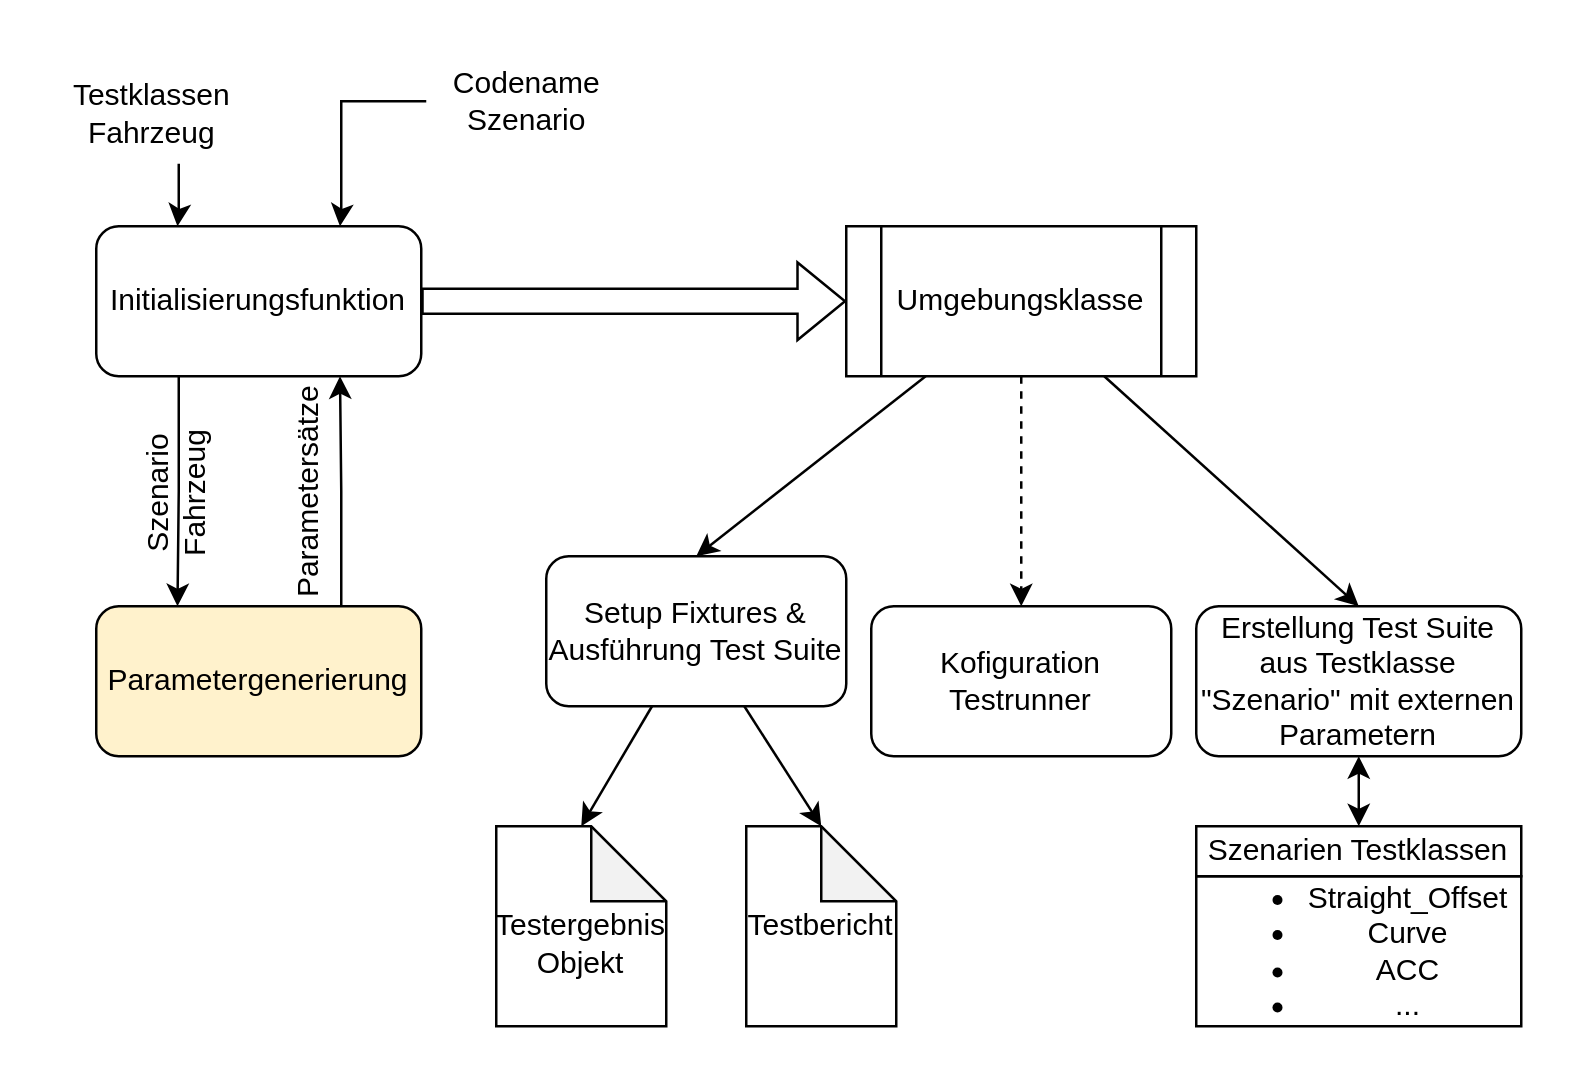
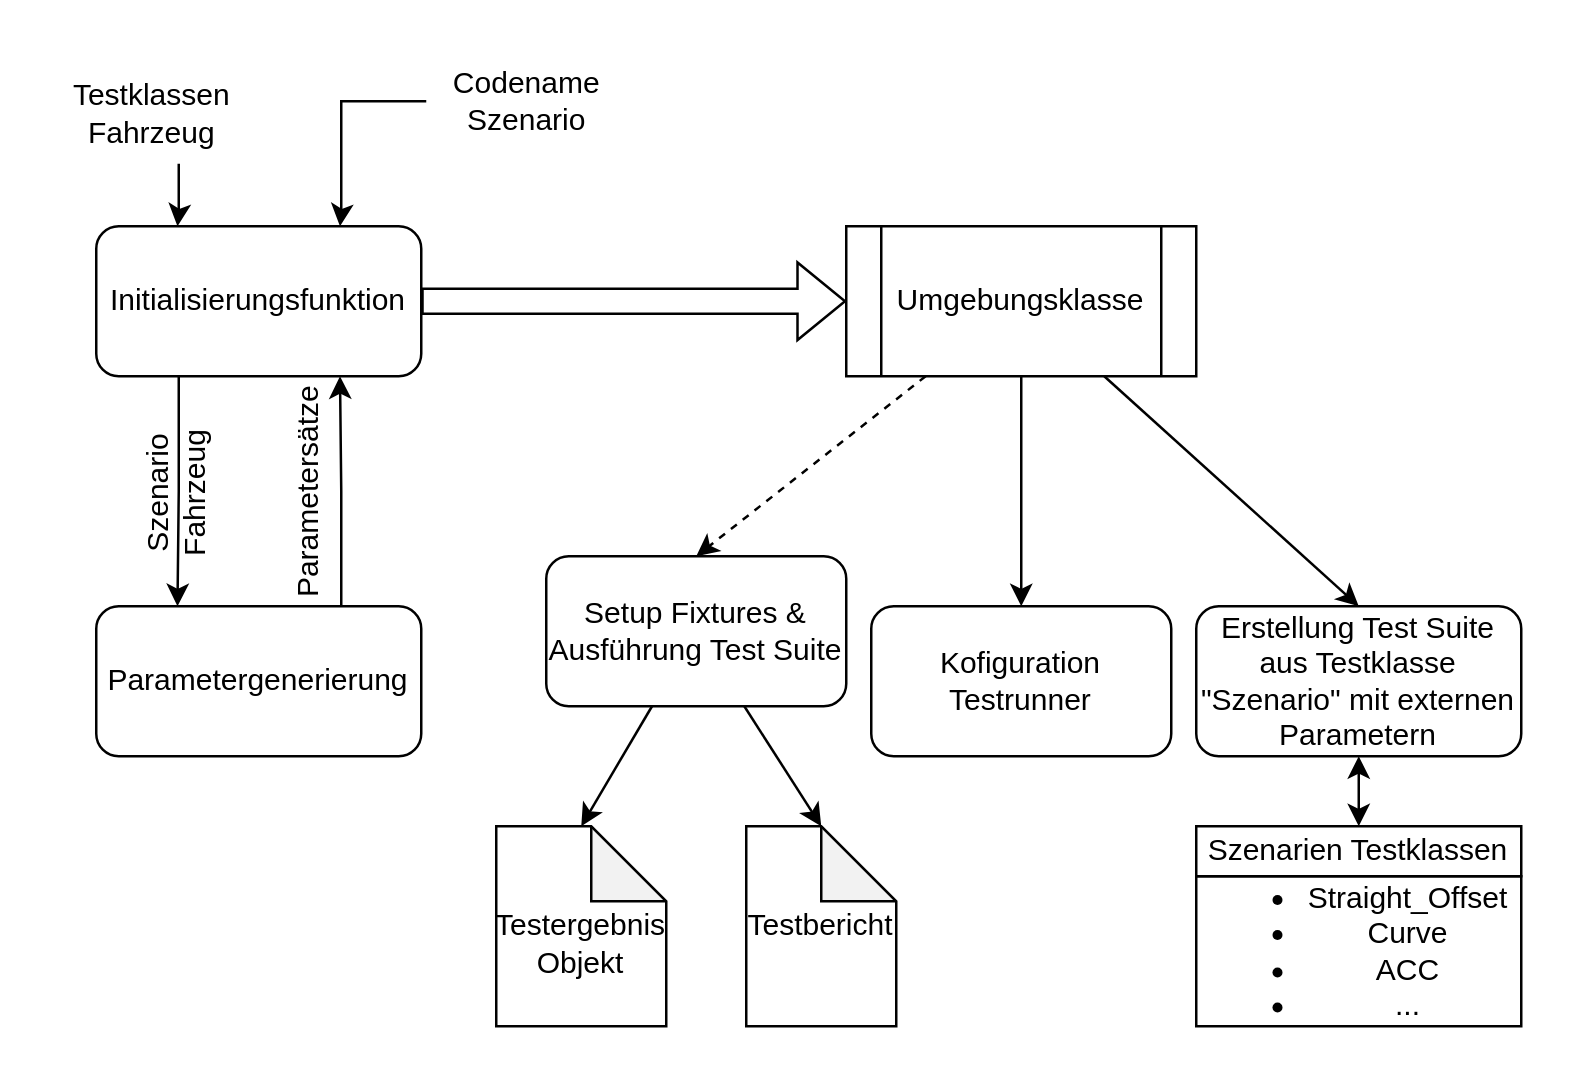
edge "Umgebungsklasse" -> "Setup Fixtures & Ausführung Test Suite": style solid -> dashed
edge "Umgebungsklasse" -> "Kofiguration Testrunner": style dashed -> solid
node "Parametergenerierung": fillcolor #fff2cc -> #ffffff
